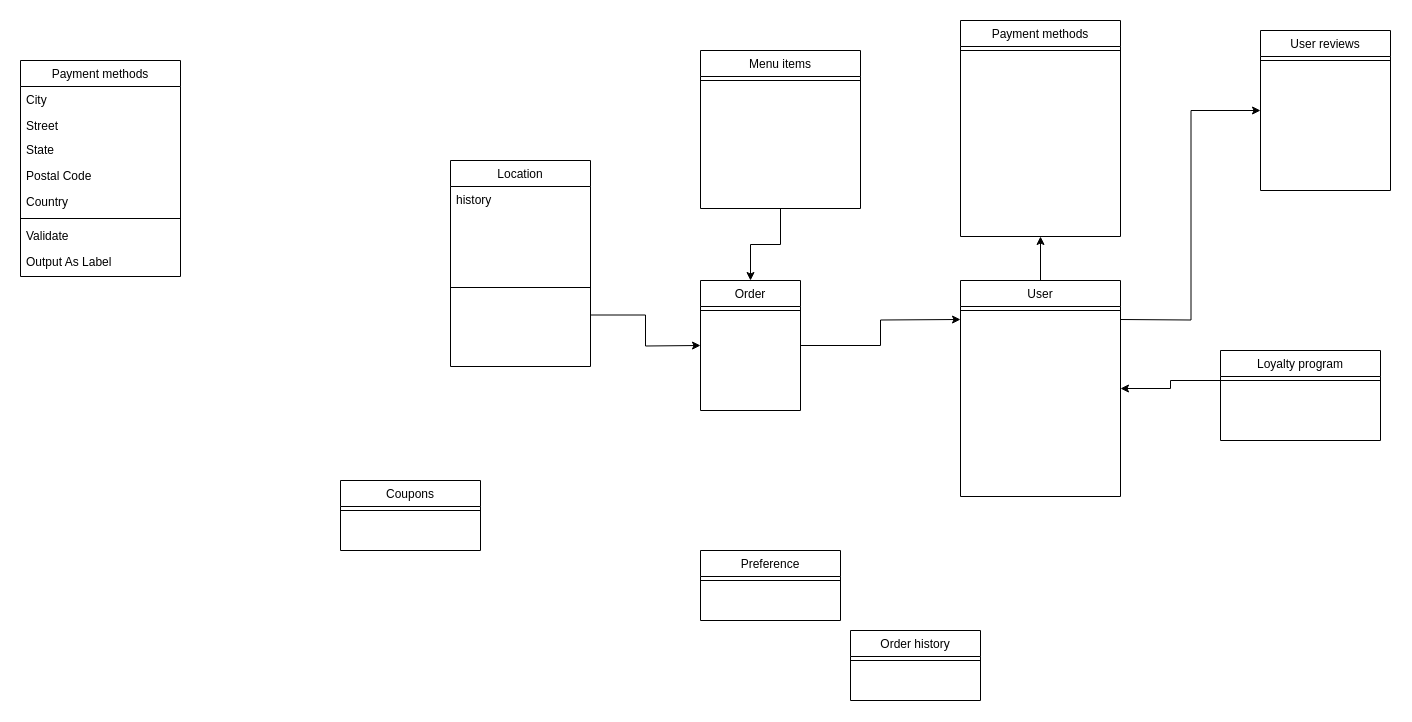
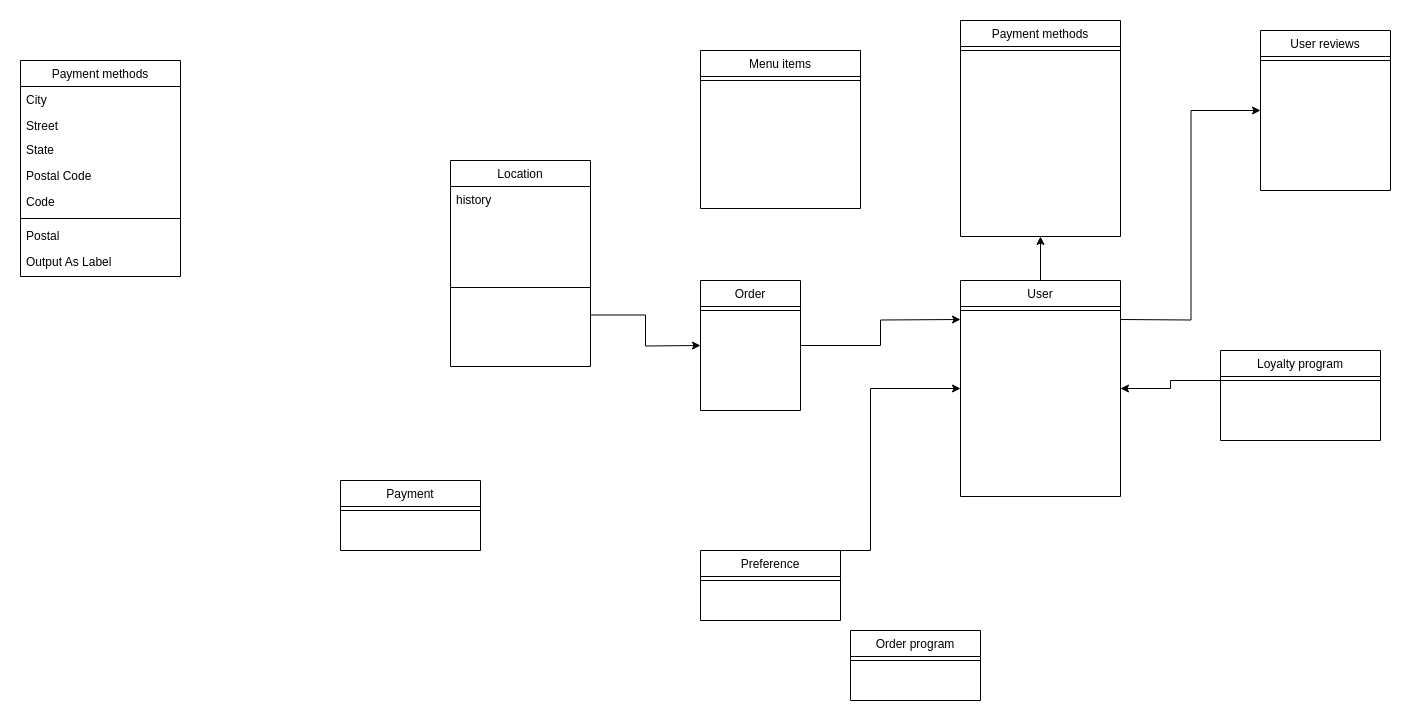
node "Country": label "Country" -> "Code"
node "Validate": label "Validate" -> "Postal"
edge "Menu items" -> "Order": removed
edge "Preference" -> "User": added
node "Coupons": label "Coupons" -> "Payment"
node "Order history": label "Order history" -> "Order program"
